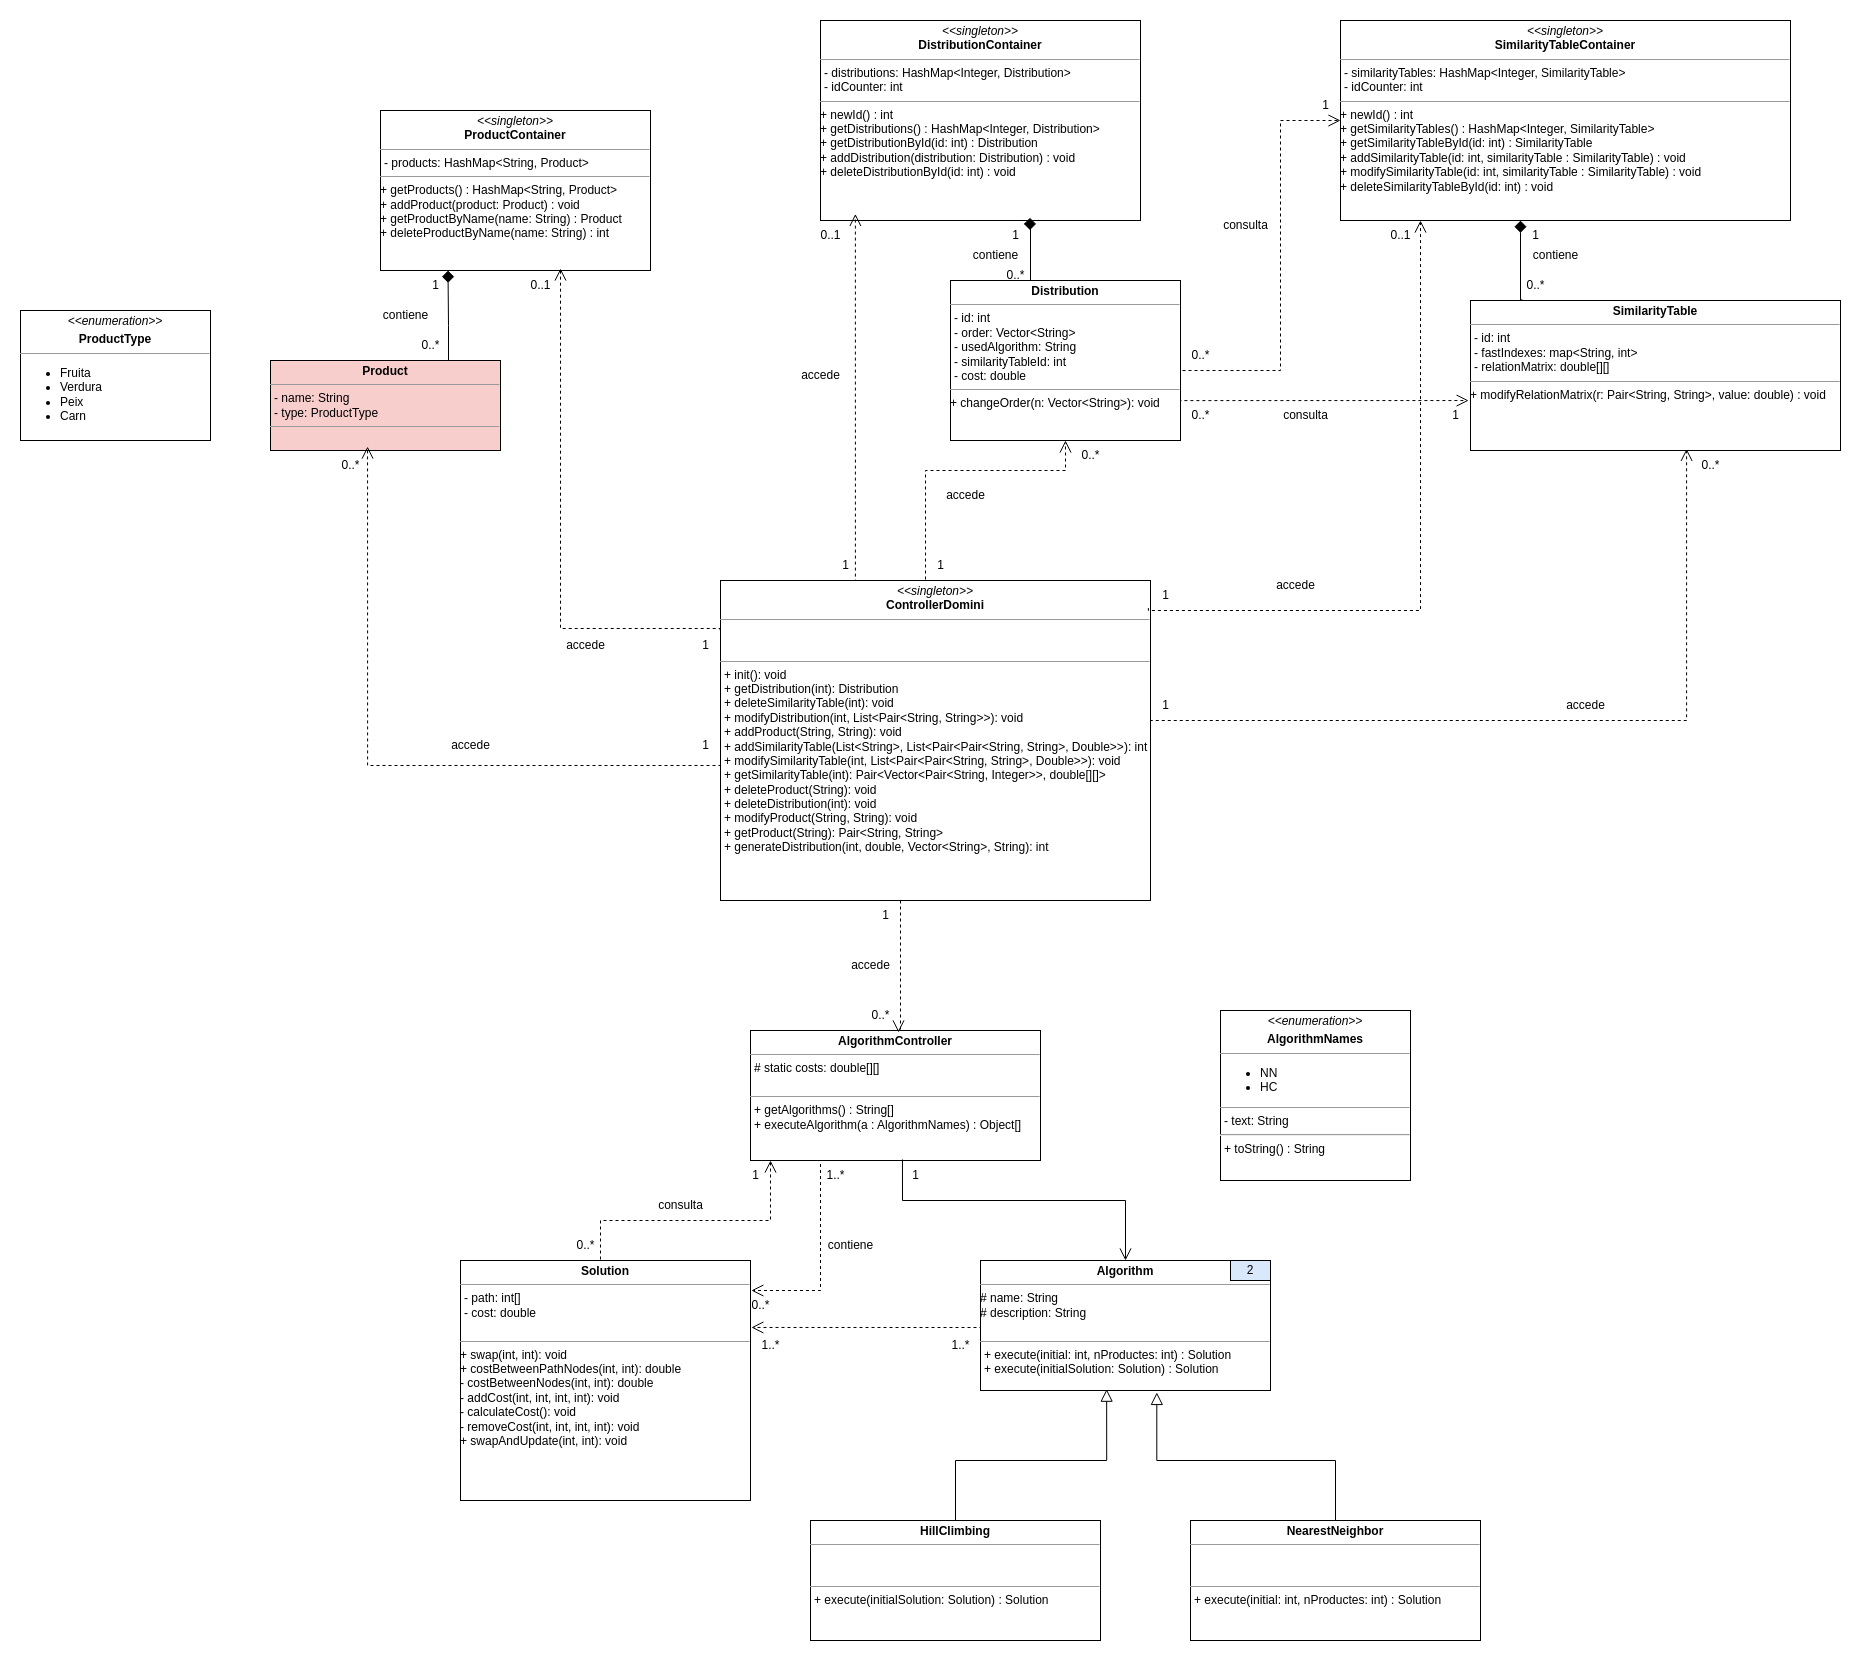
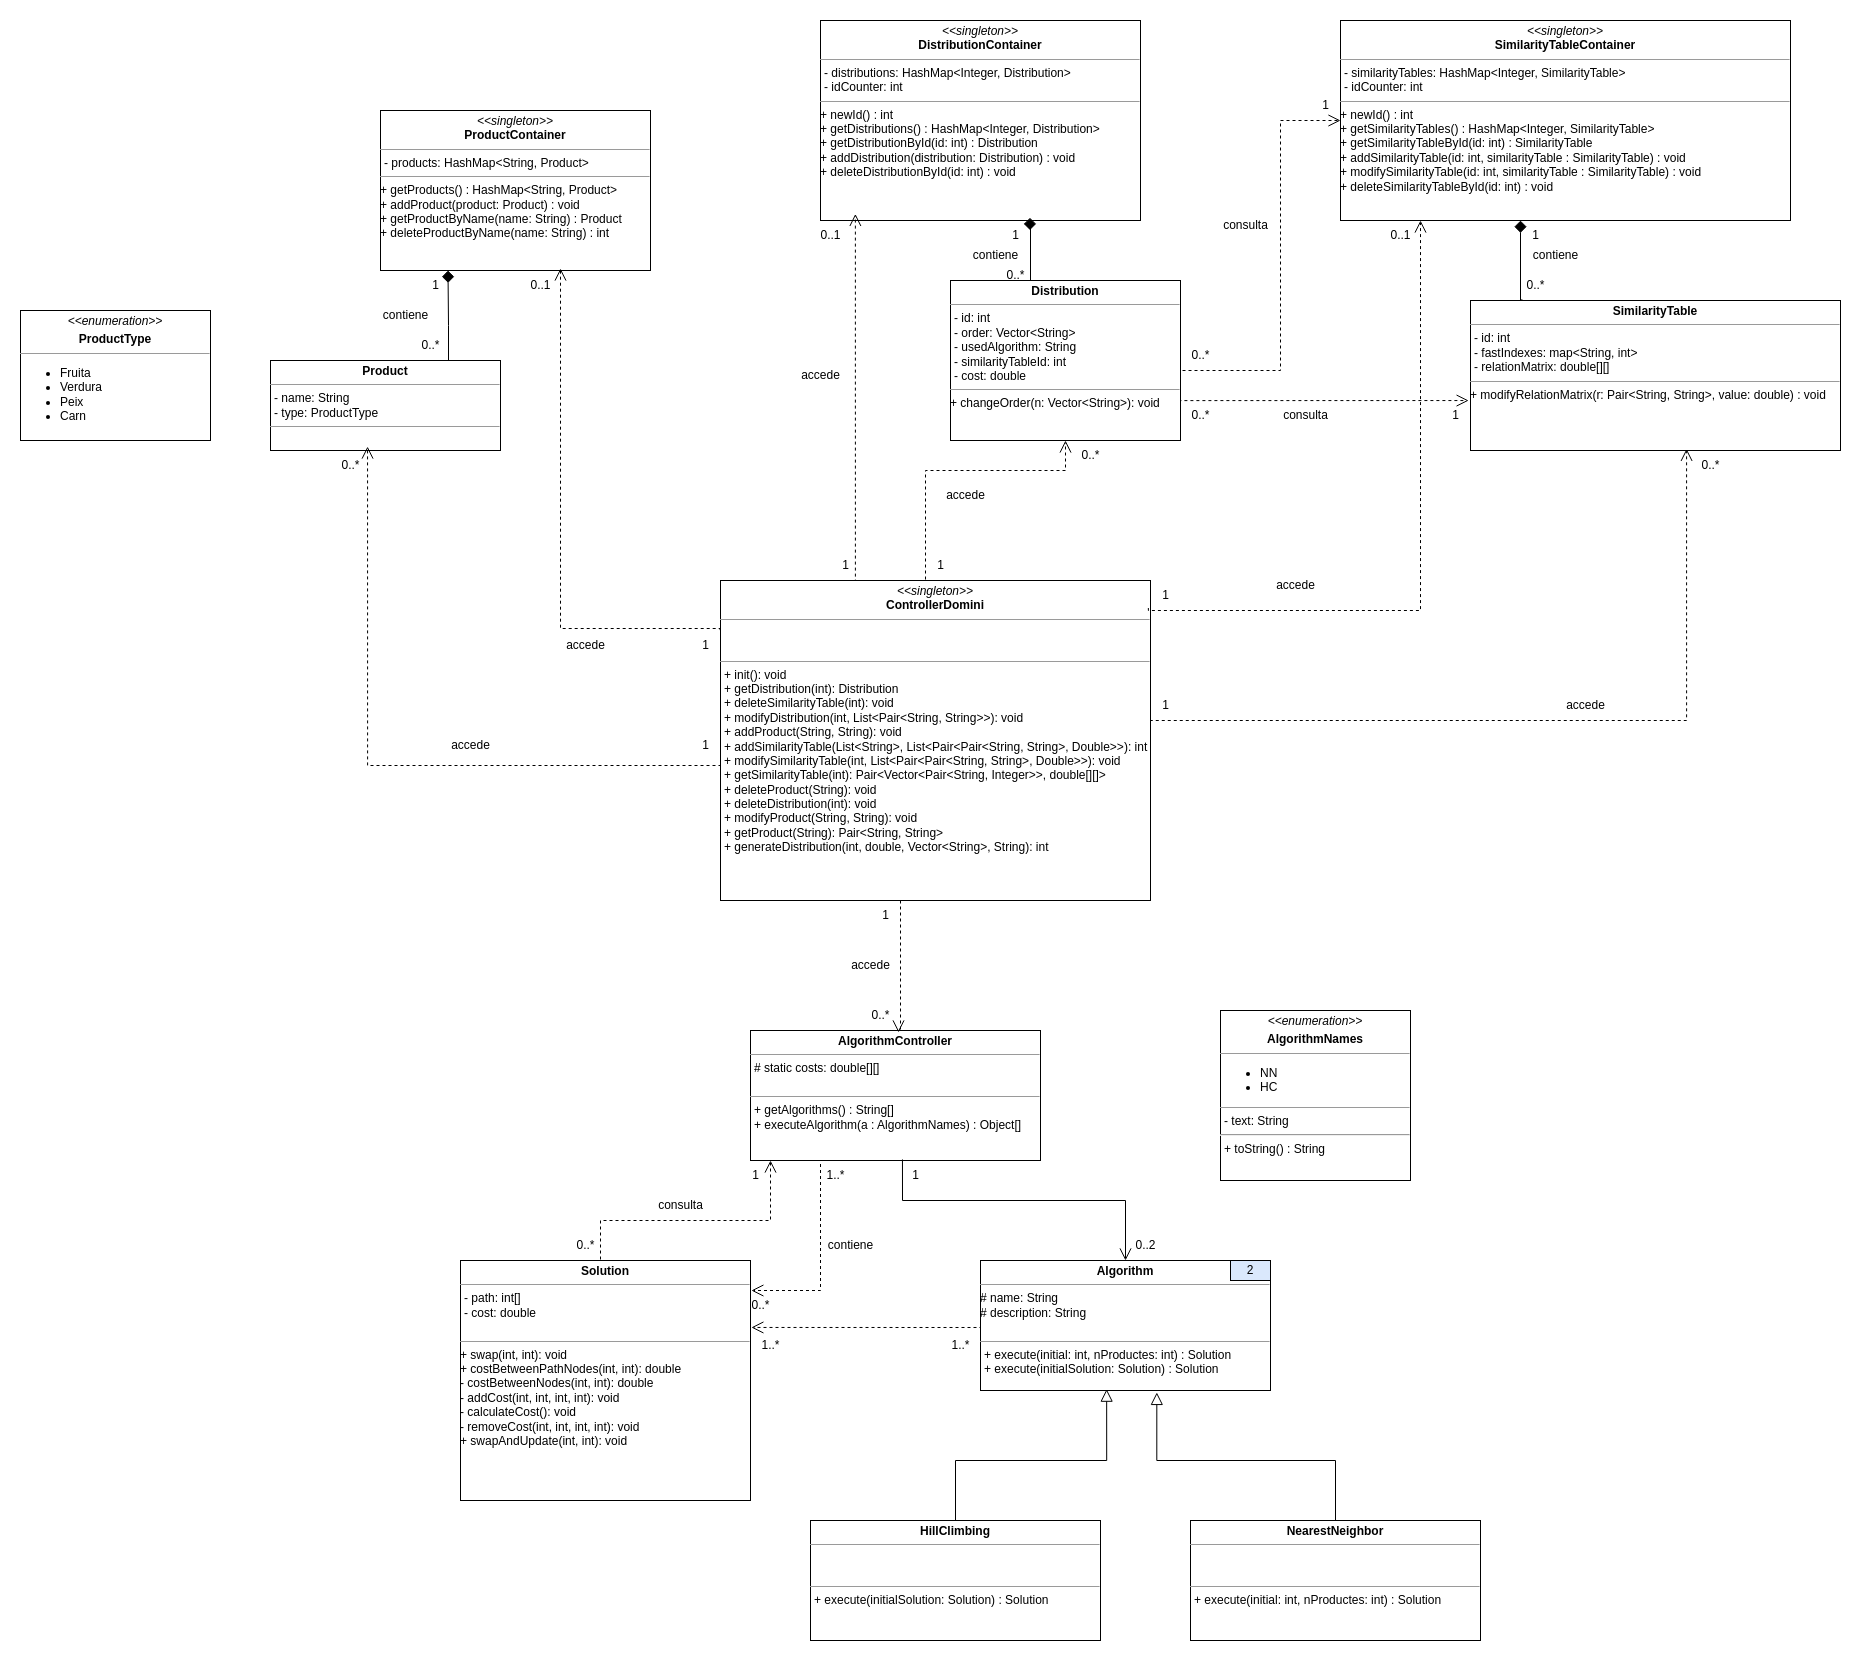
node "Product - name: String - type: ProductType": fillcolor #f8cecc -> #ffffff
node "0..2": added
